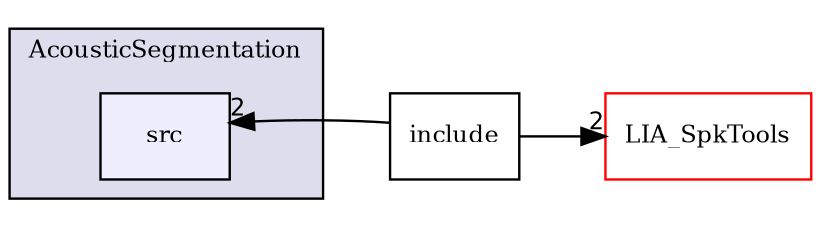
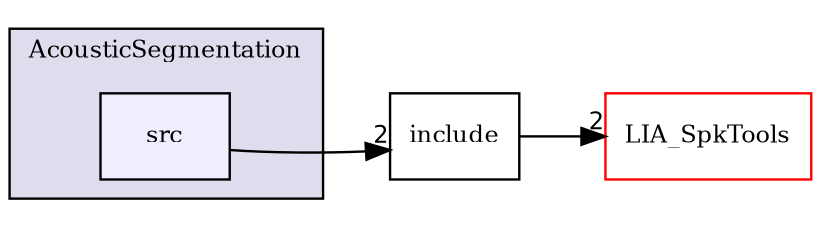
edge "include" -> "src": reversed
